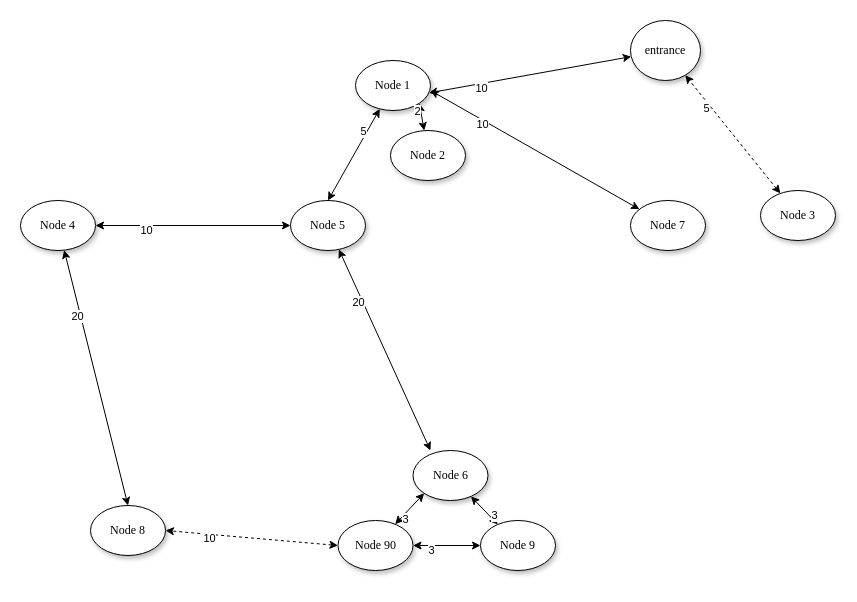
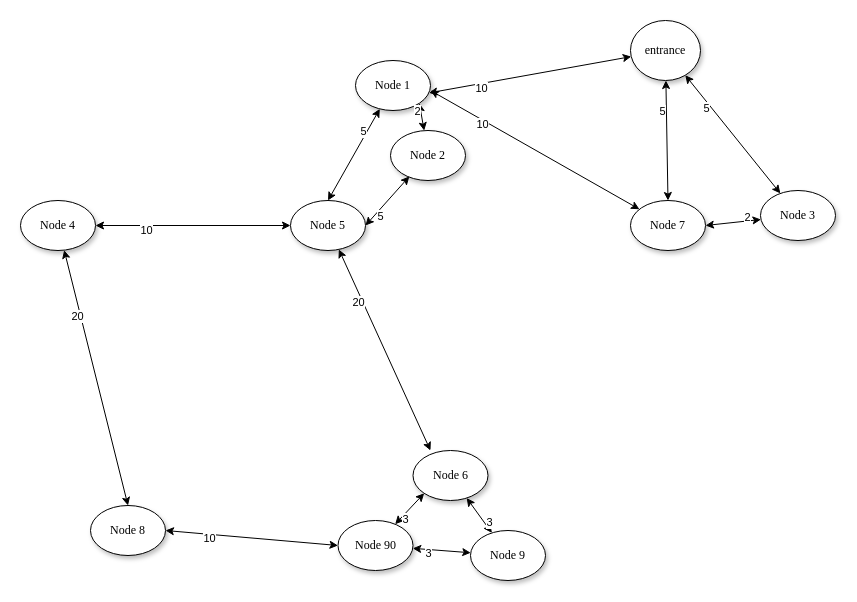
edge "entrance" -- "Node 3": style dashed -> solid
edge "entrance" -- "Node 7": added, label "5"
edge "Node 2" -- "Node 5": added, label "5"
edge "Node 3" -- "Node 7": added, label "2"
edge "Node 8" -- "Node 90": style dashed -> solid
node "Node 9": moved (518, 546) -> (508, 556)
